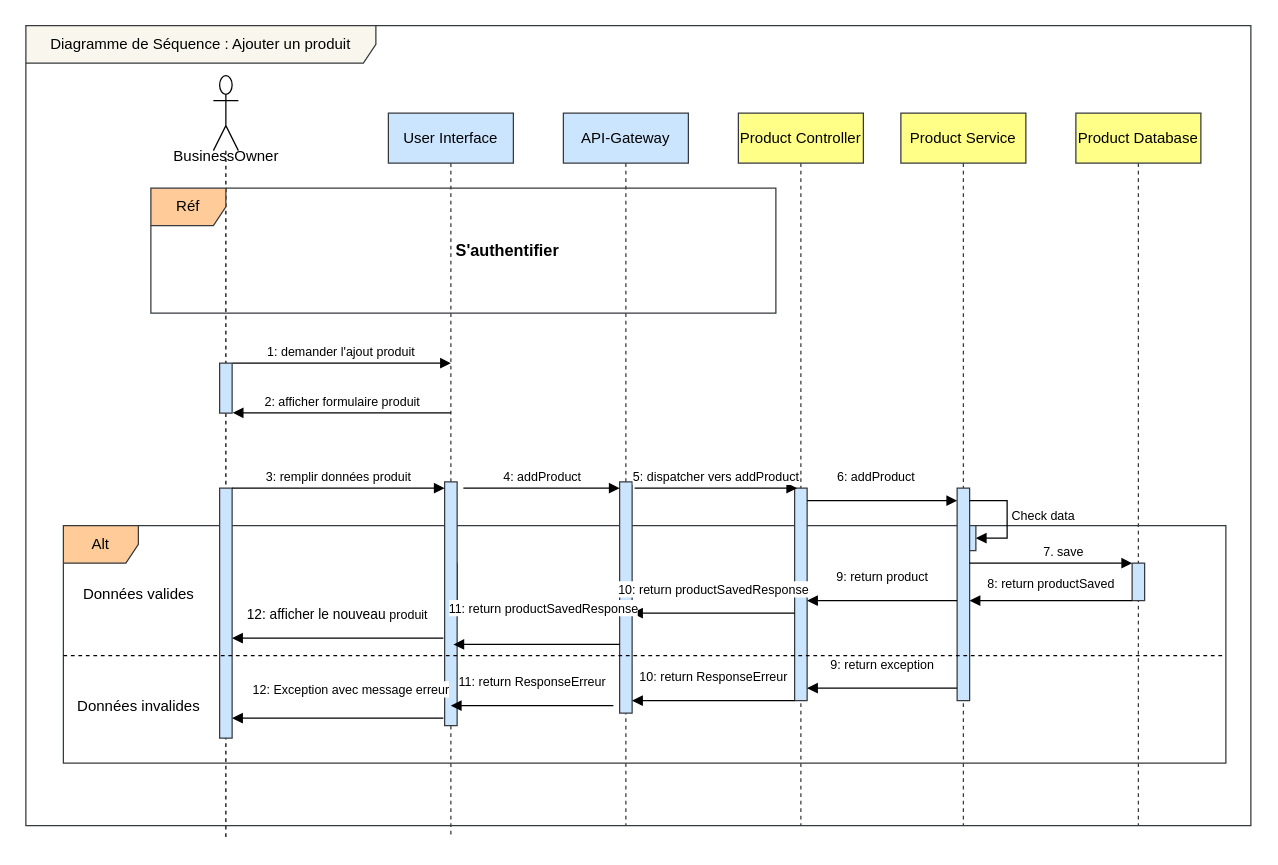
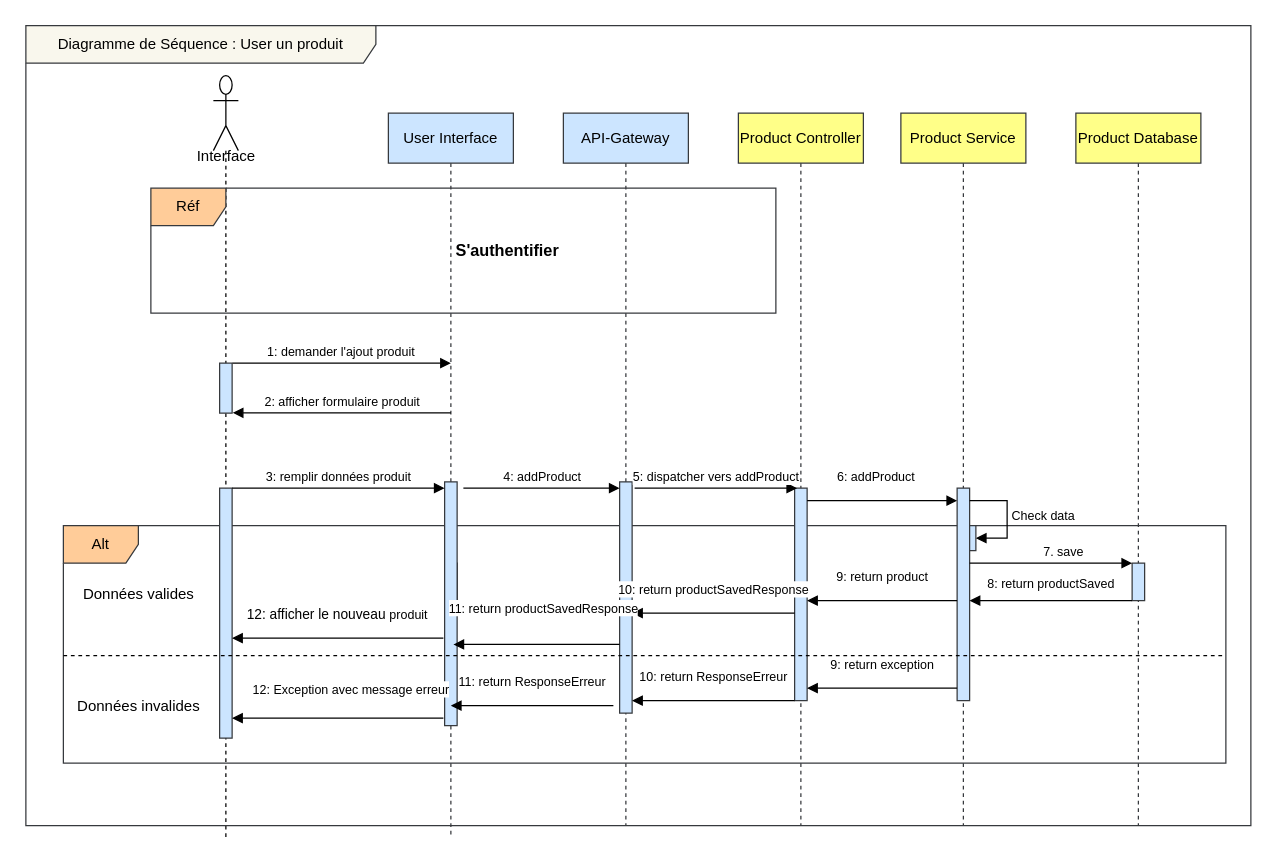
node "Diagramme de Séquence : Ajouter un produit": label "Diagramme de Séquence : Ajouter un produit" -> "Diagramme de Séquence : User un produit"
node "BusinessOwner": label "BusinessOwner" -> "Interface"
